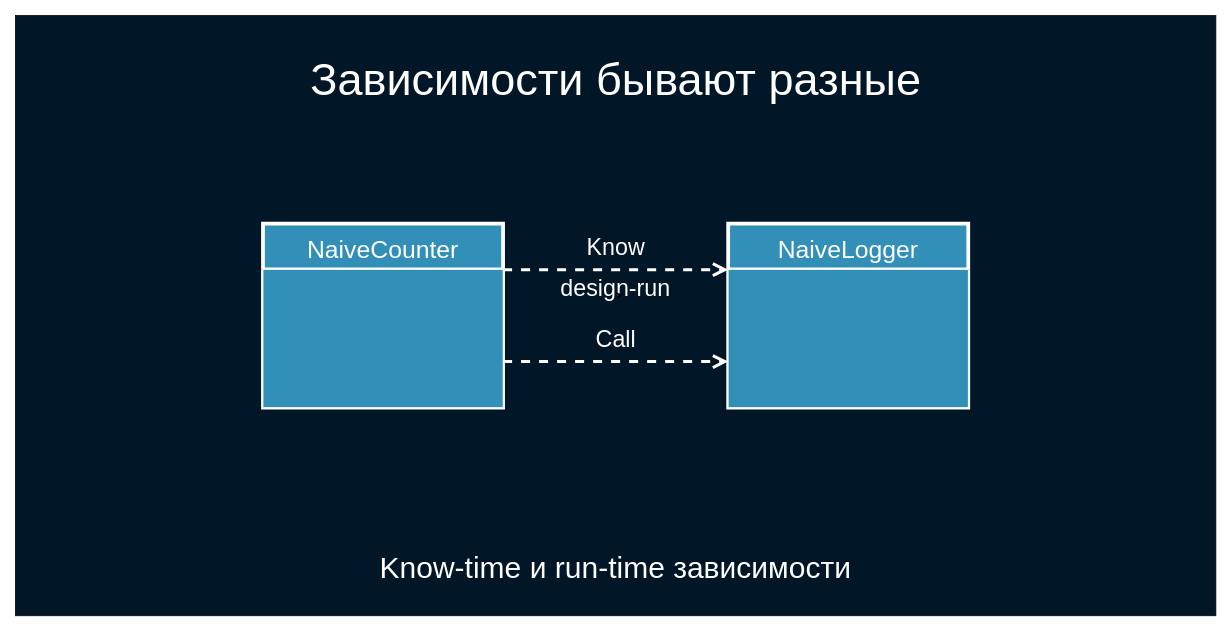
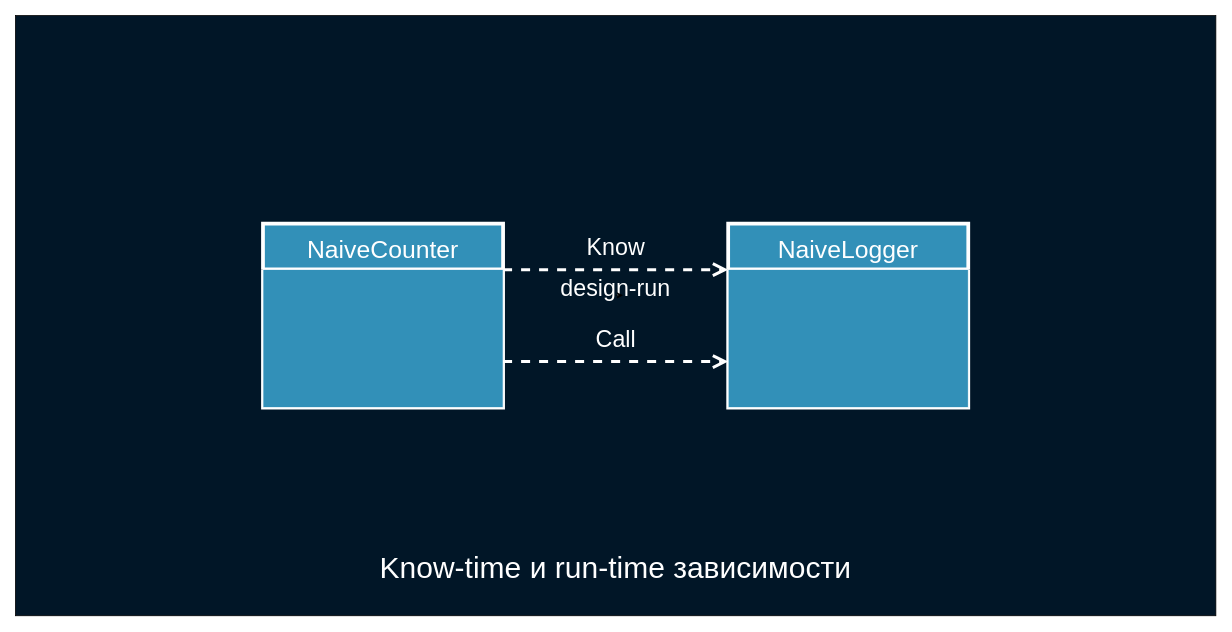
node "Зависимости бывают разные": removed
